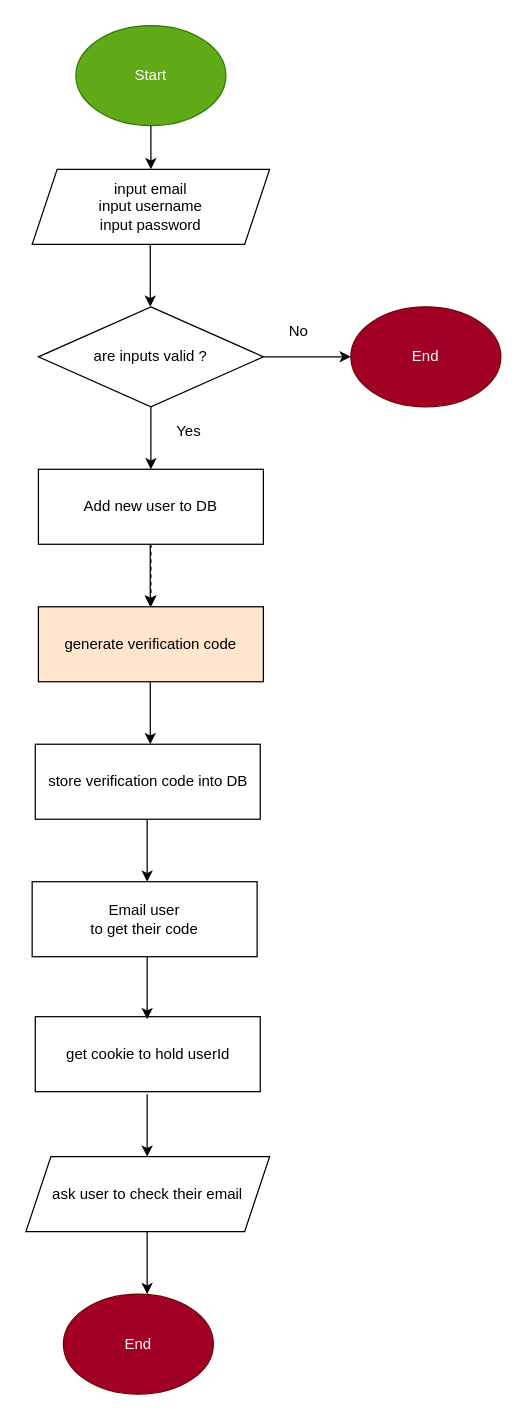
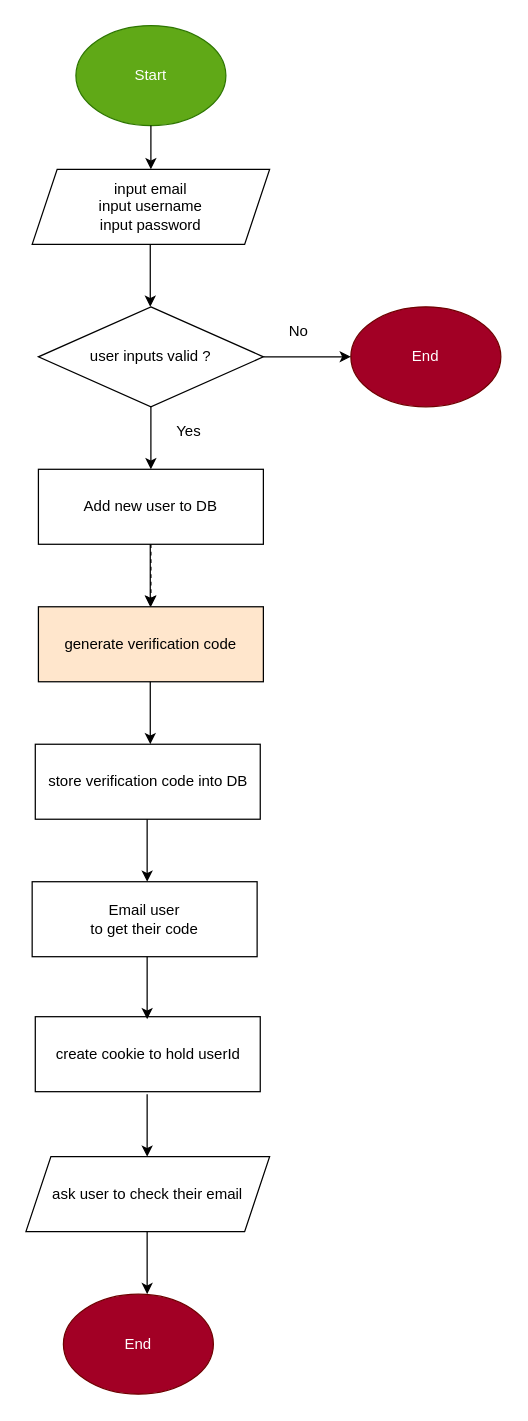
node "are inputs valid ?": label "are inputs valid ?" -> "user inputs valid ?"
node "get cookie to hold userId": label "get cookie to hold userId" -> "create cookie to hold userId"
